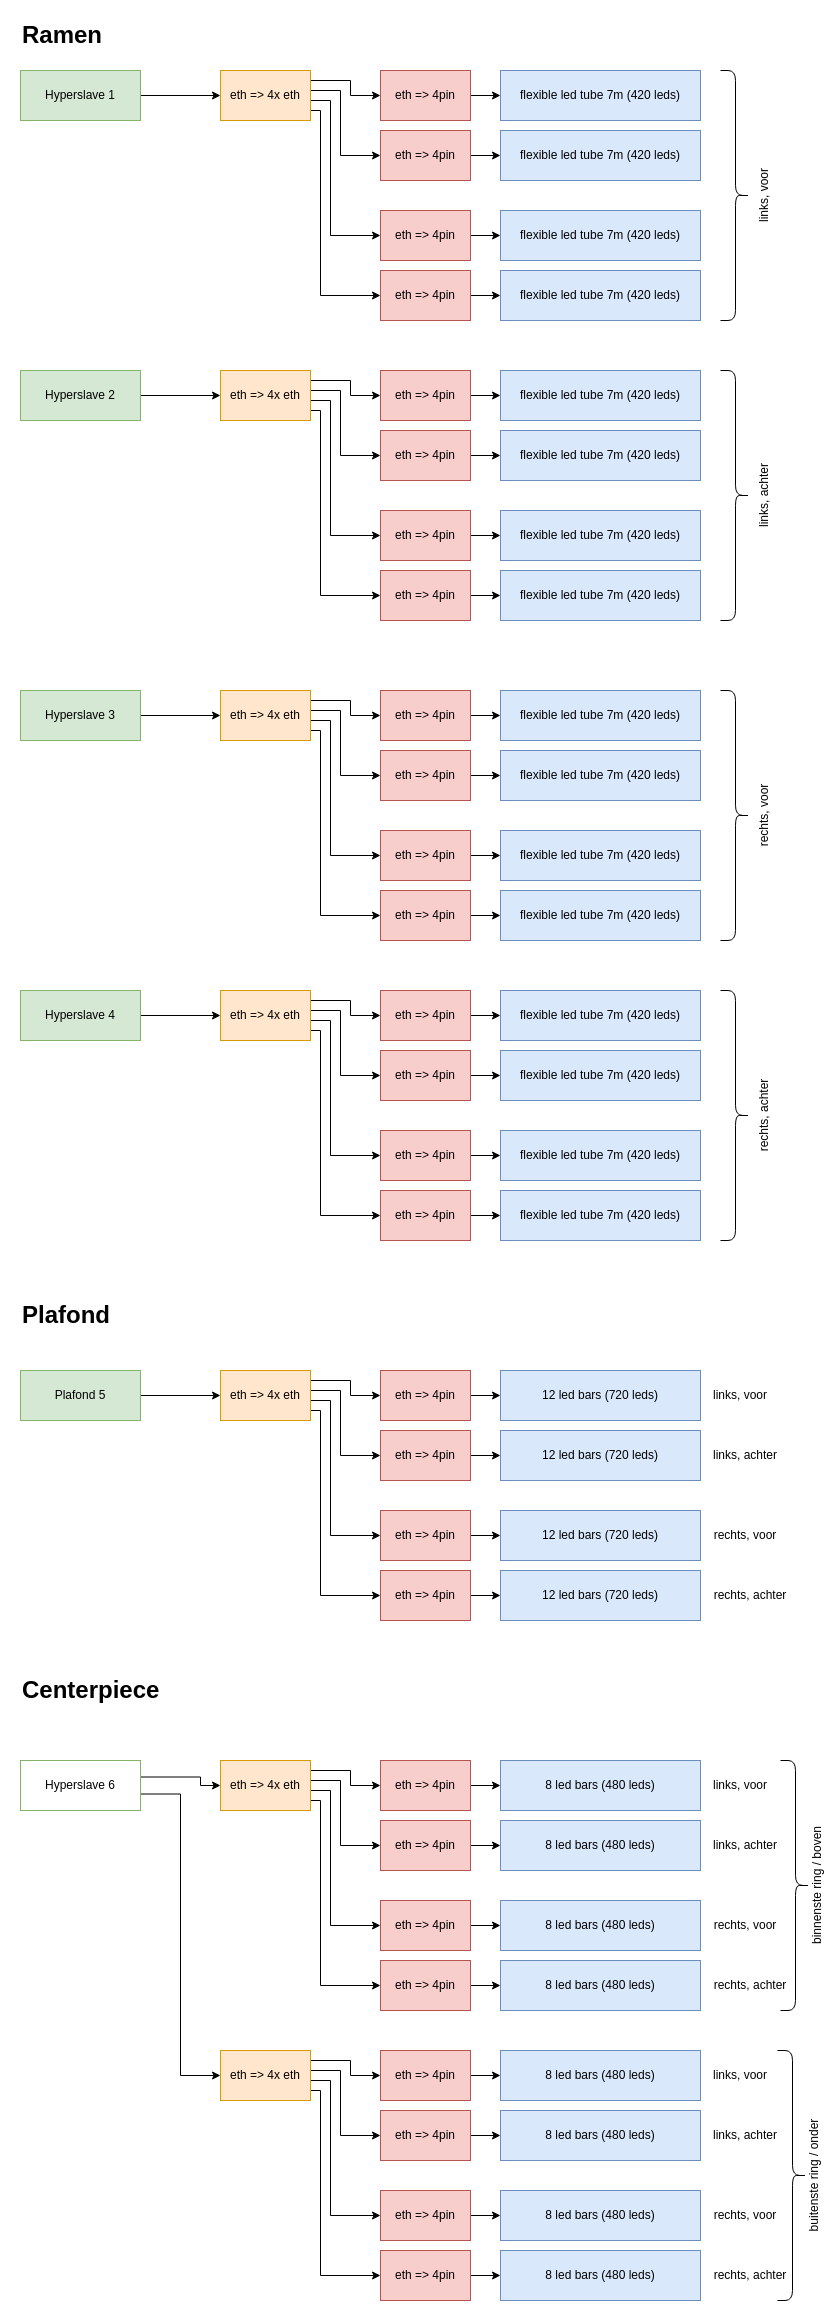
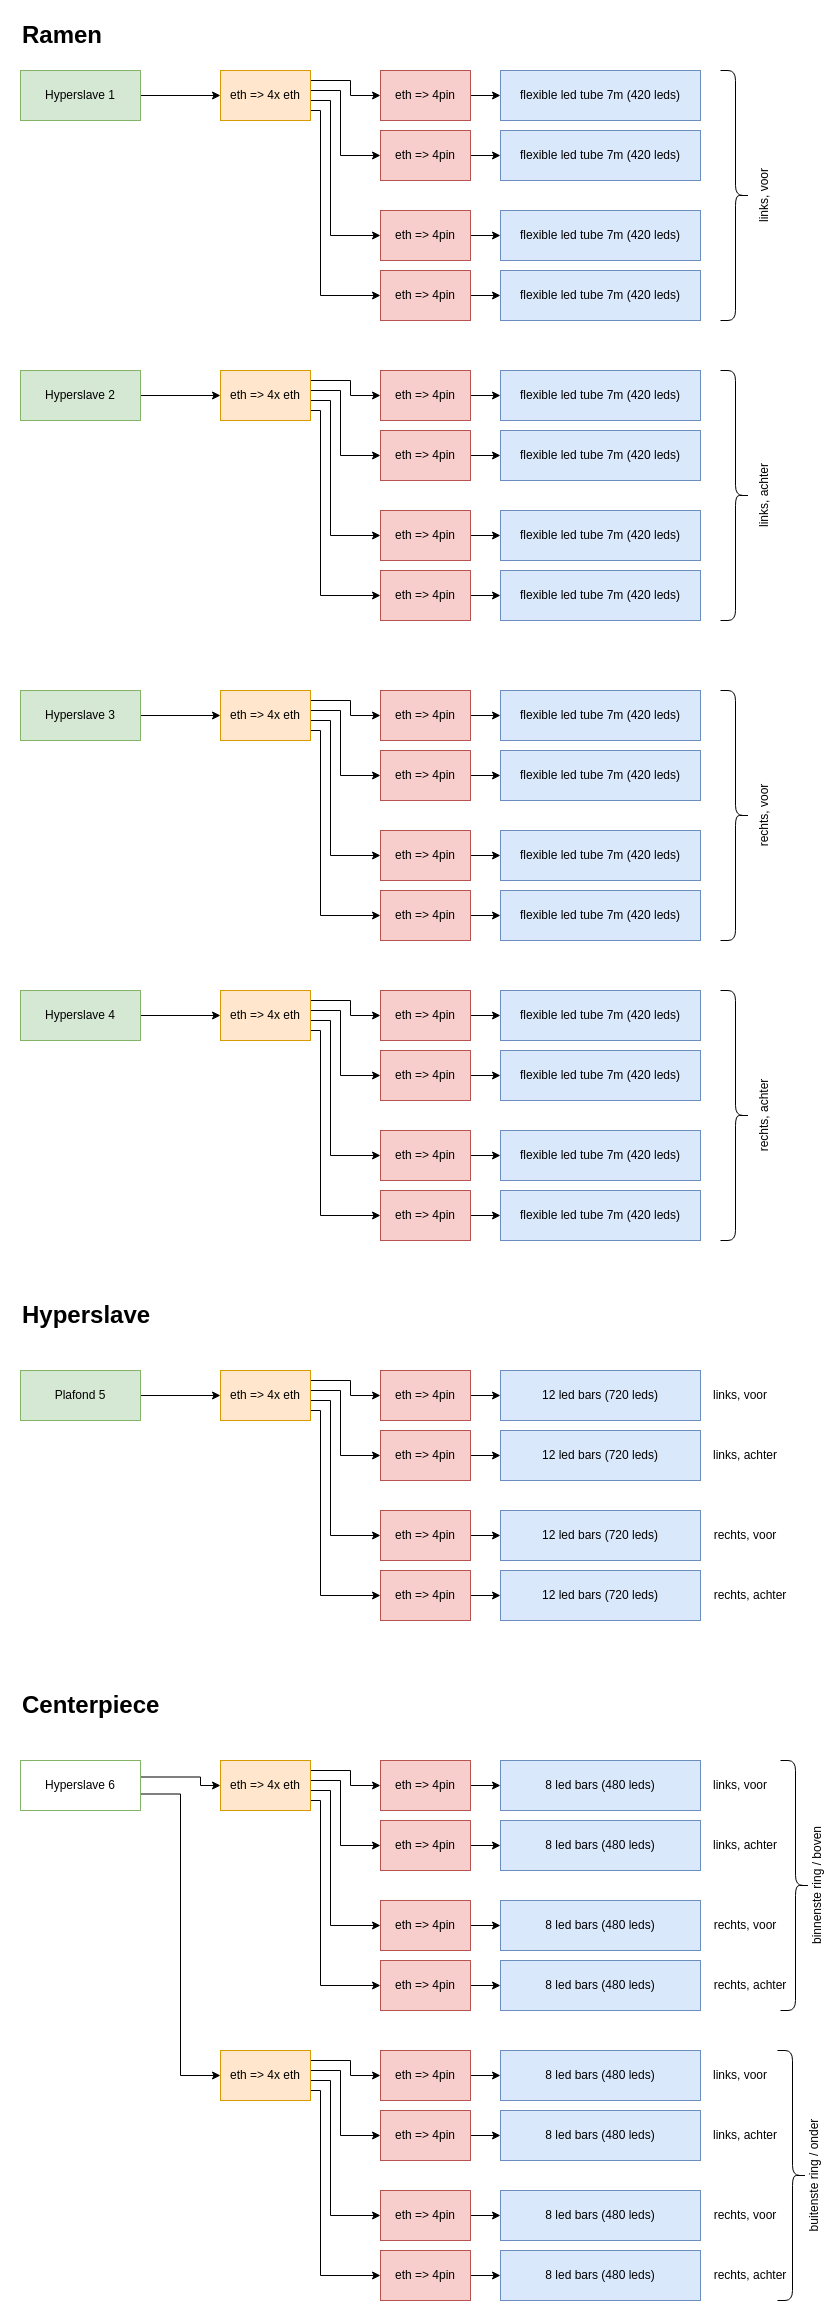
node "Plafond": label "Plafond" -> "Hyperslave"
node "Centerpiece": moved (101, 1691) -> (101, 1706)
